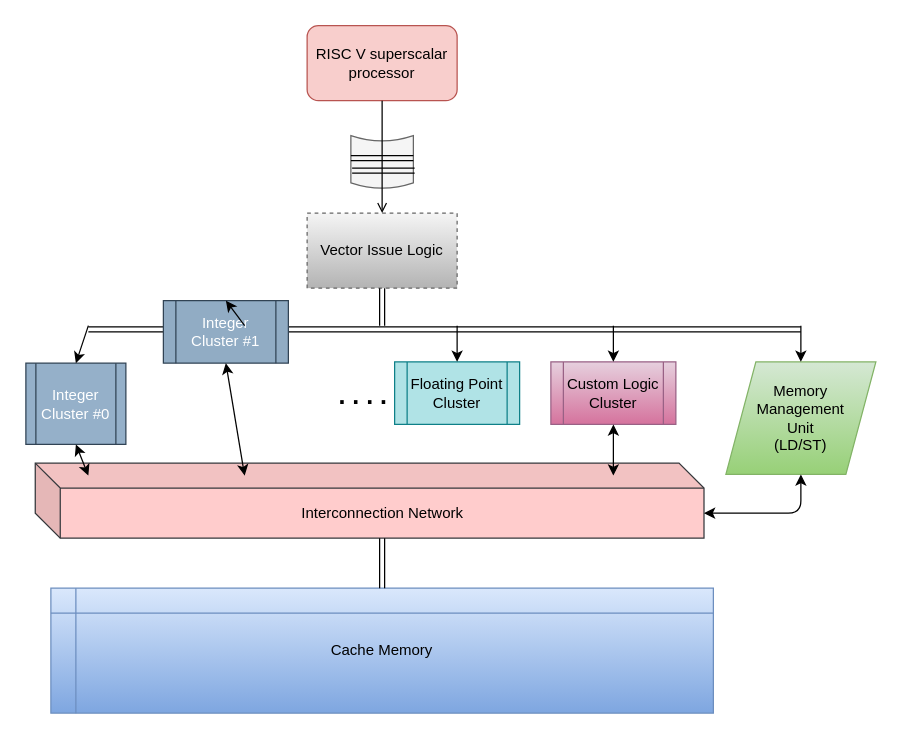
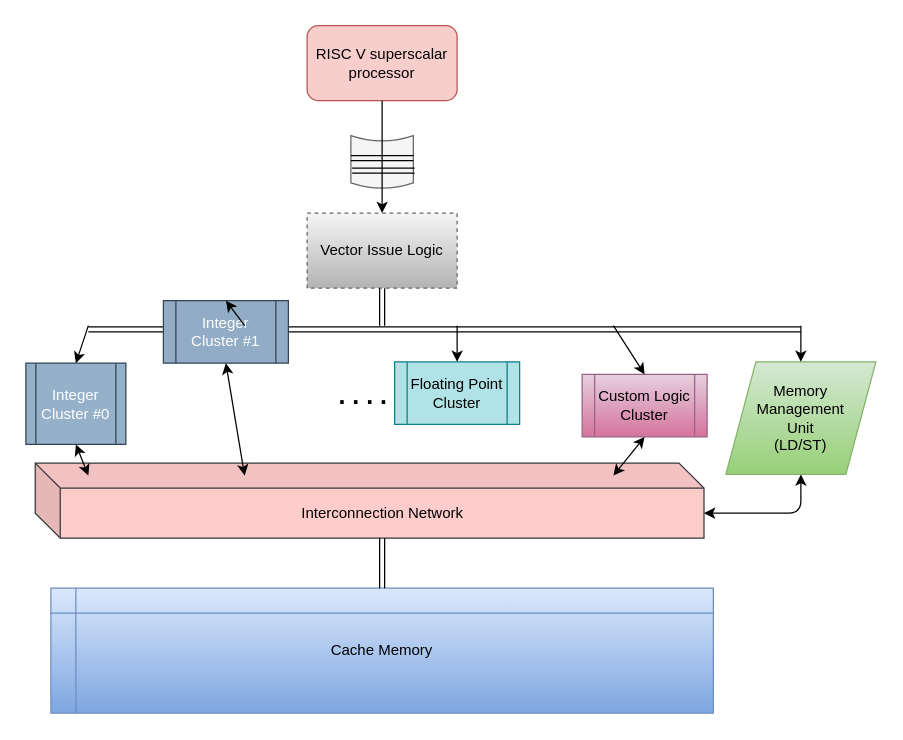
edge "RISC V superscalar processor" -> "Vector Issue Logic": arrowhead open -> classic
node "Custom Logic Cluster": moved (613, 393) -> (644, 406)
